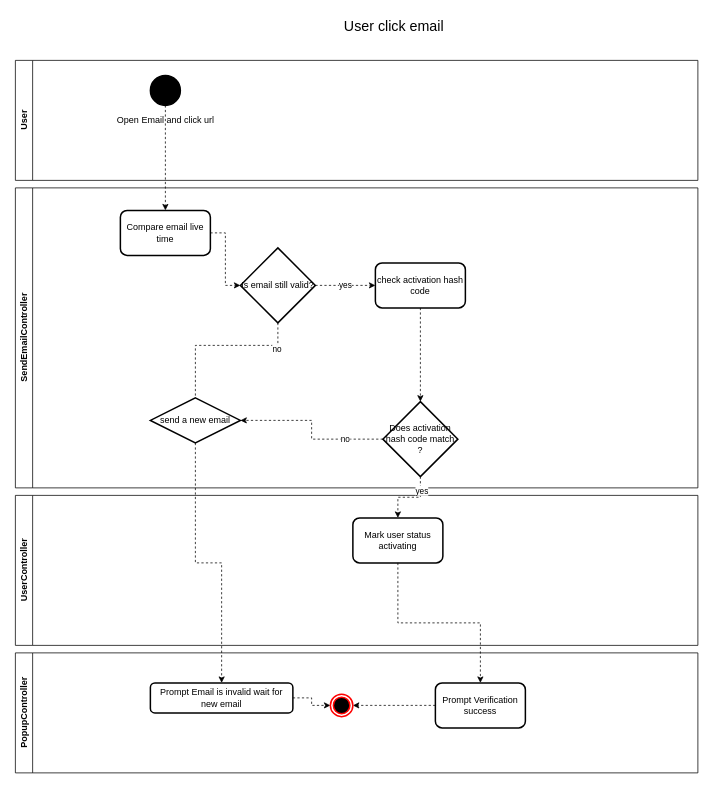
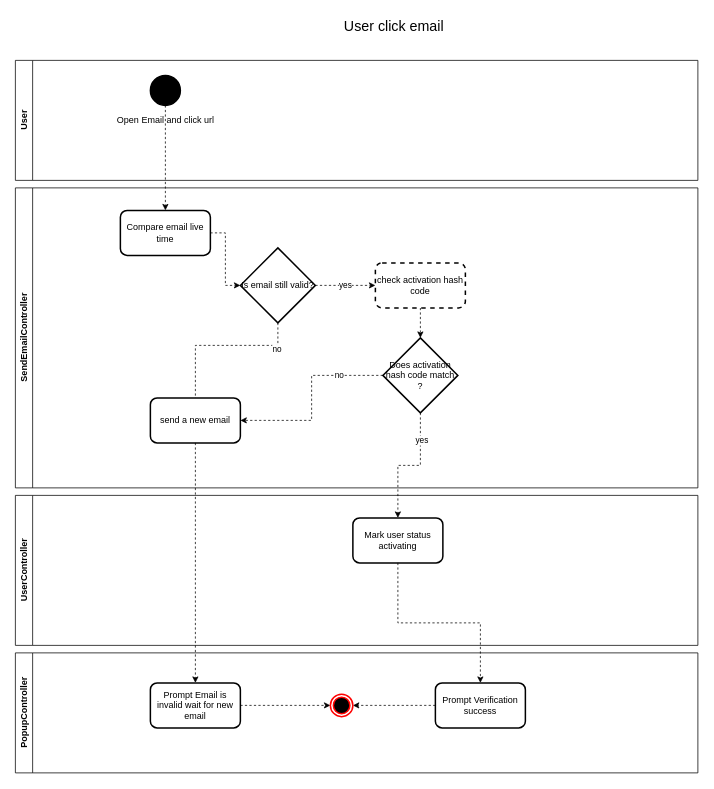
node "check activation hash code": style solid -> dashed
node "send a new email": shape diamond -> rounded rectangle
node "Does activation hash code match ?": moved (420, 439) -> (420, 375)
node "Prompt Email is invalid wait for new email": size 143x30 -> 90x45
